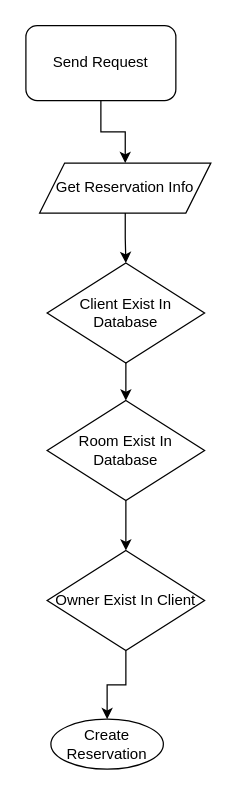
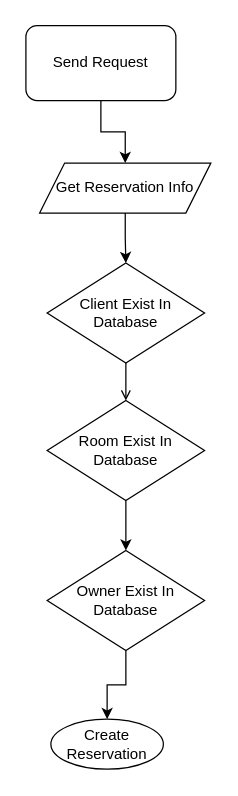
edge "Client Exist In Database" -> "Room Exist In Database": arrowhead classic -> open
node "Owner Exist In Client": label "Owner Exist In Client" -> "Owner Exist In Database"
